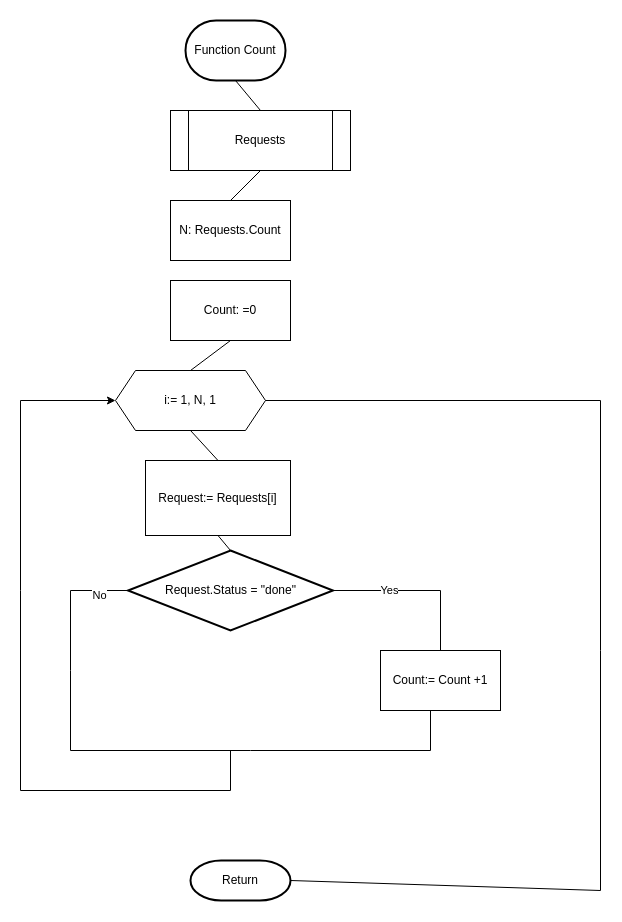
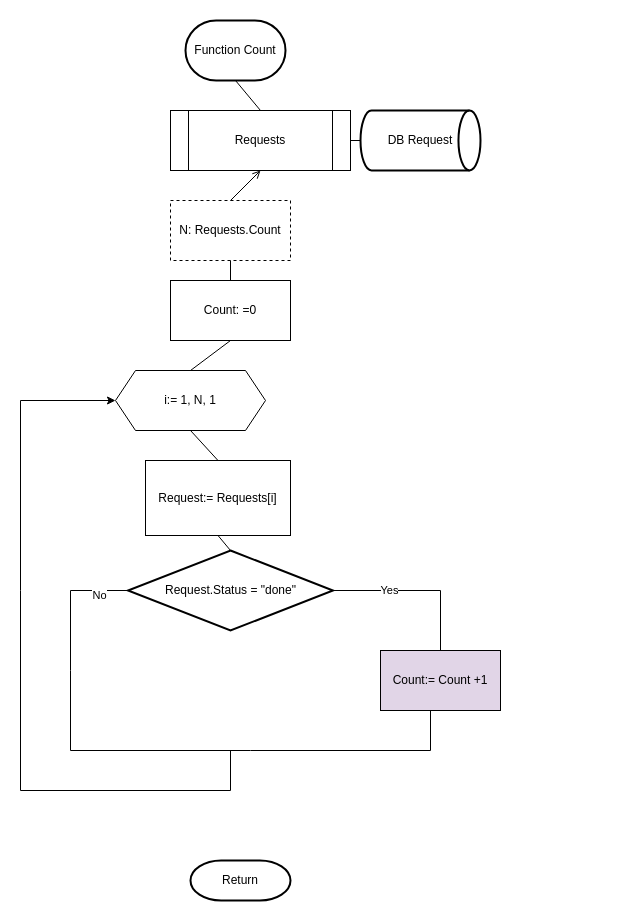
edge "Requests" -- "DB Request": added
node "DB Request": added
edge "Requests" -- "N: Requests.Count": arrowhead none -> open
node "N: Requests.Count": style solid -> dashed
edge "N: Requests.Count" -- "Count: =0": added
edge "i:= 1, N, 1" -- "Return": removed
node "Count:= Count +1": fillcolor #ffffff -> #e1d5e7
